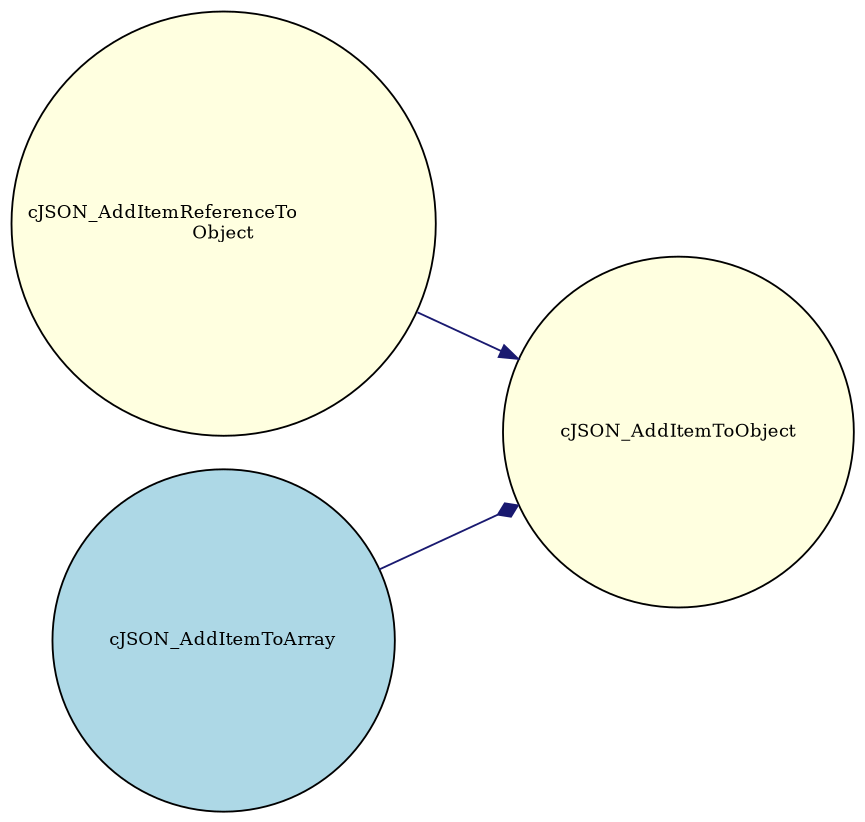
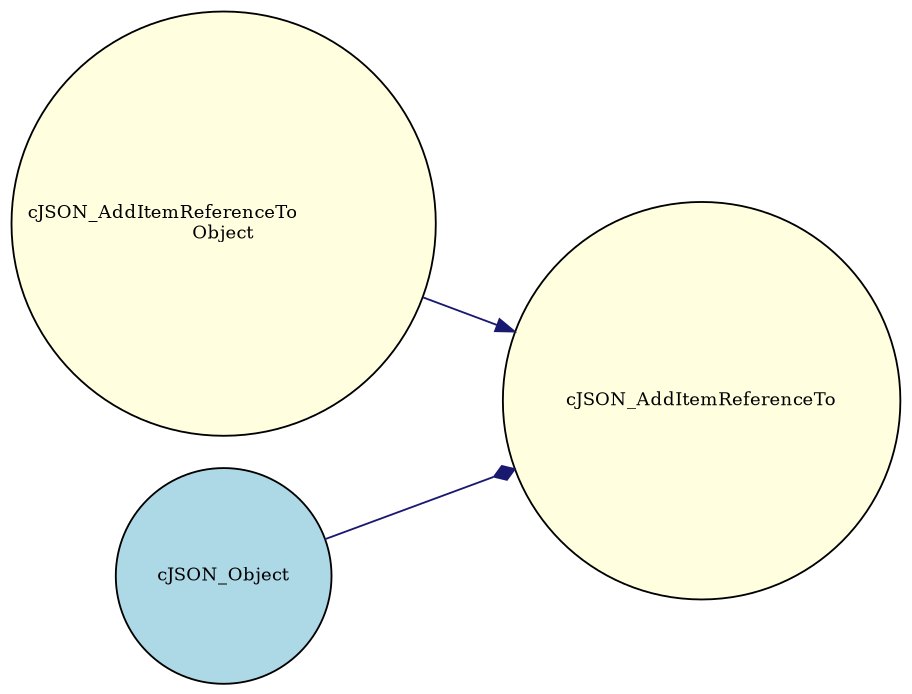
node "cJSON_AddItemToObject": label "cJSON_AddItemToObject" -> "cJSON_AddItemReferenceTo"
node "cJSON_AddItemToArray": label "cJSON_AddItemToArray" -> "cJSON_Object"
